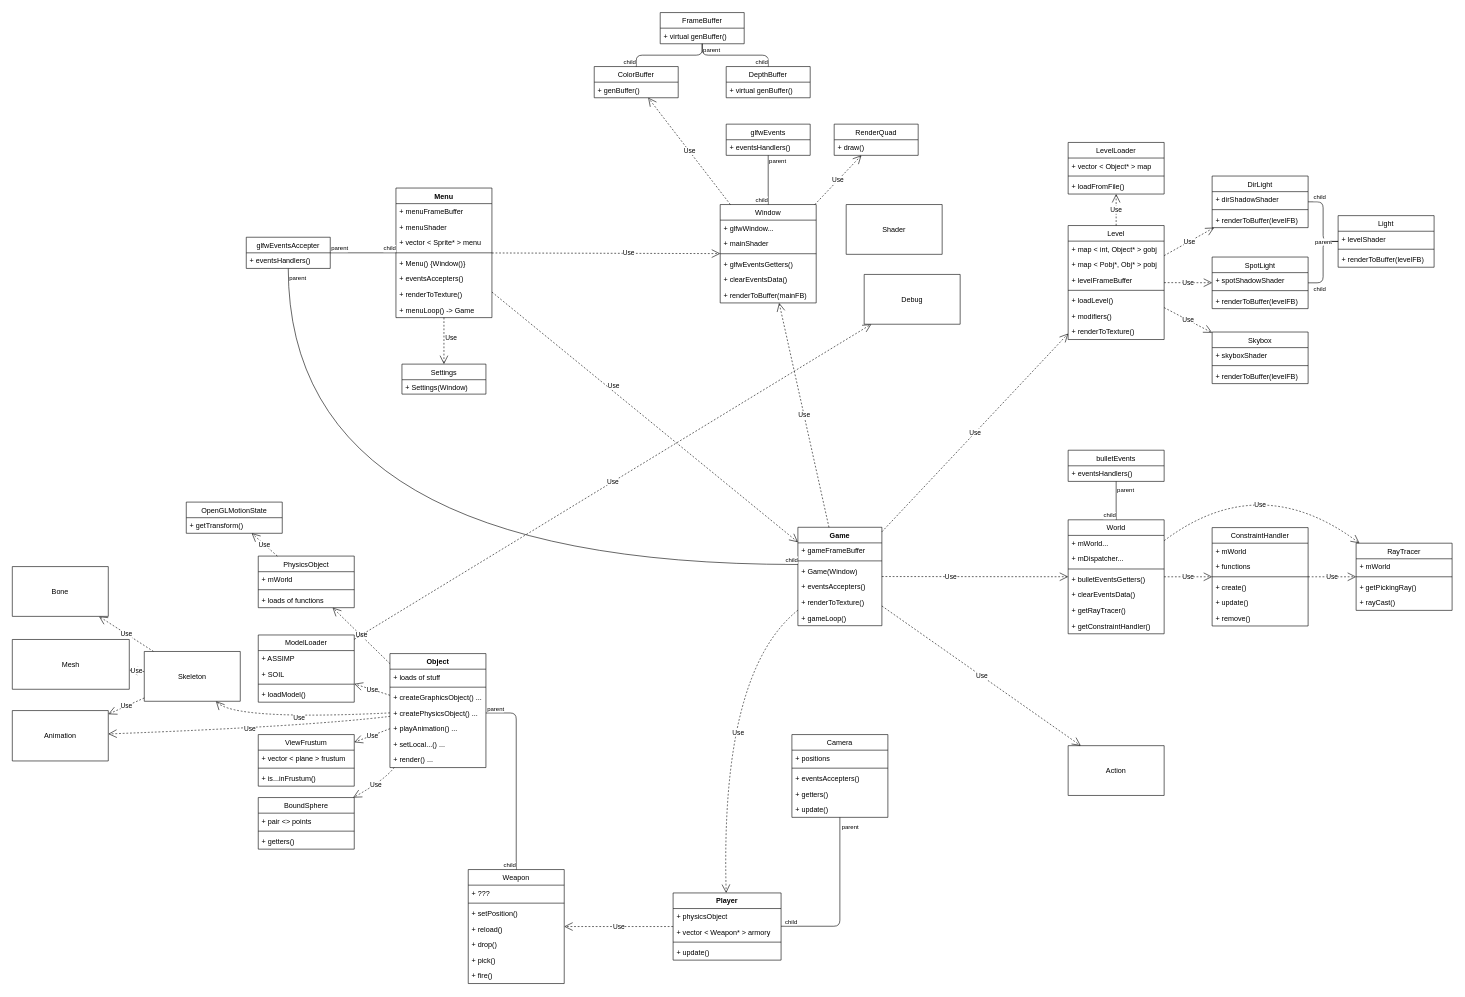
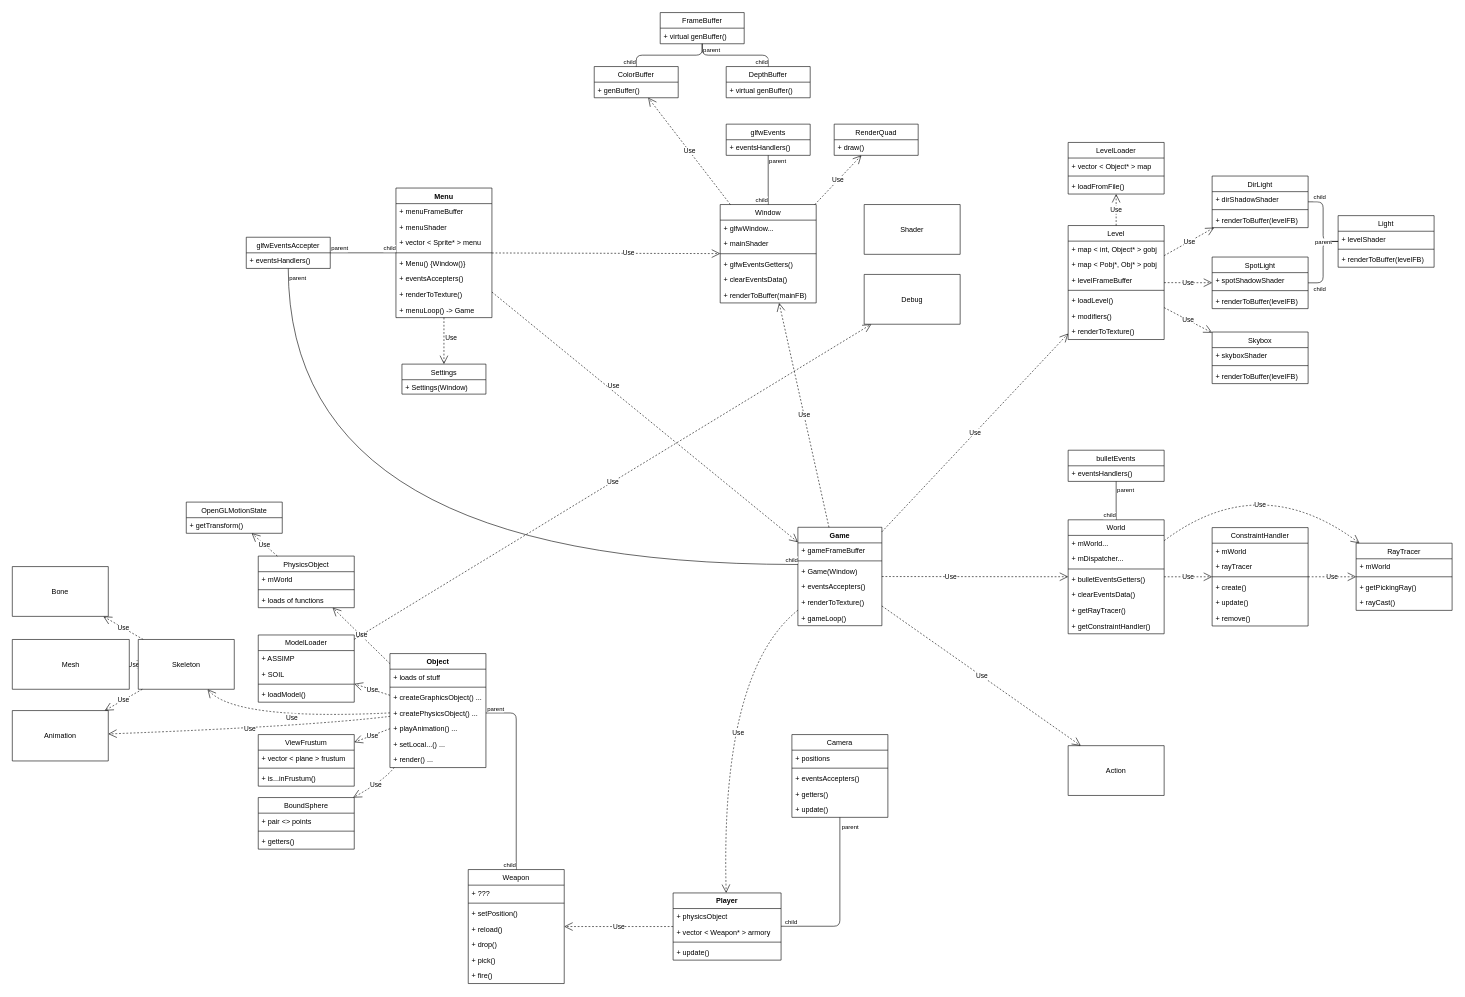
node "Shader": moved (894, 229) -> (912, 229)
node "+ functions": label "+ functions" -> "+ rayTracer"
node "Skeleton": moved (192, 676) -> (186, 664)
